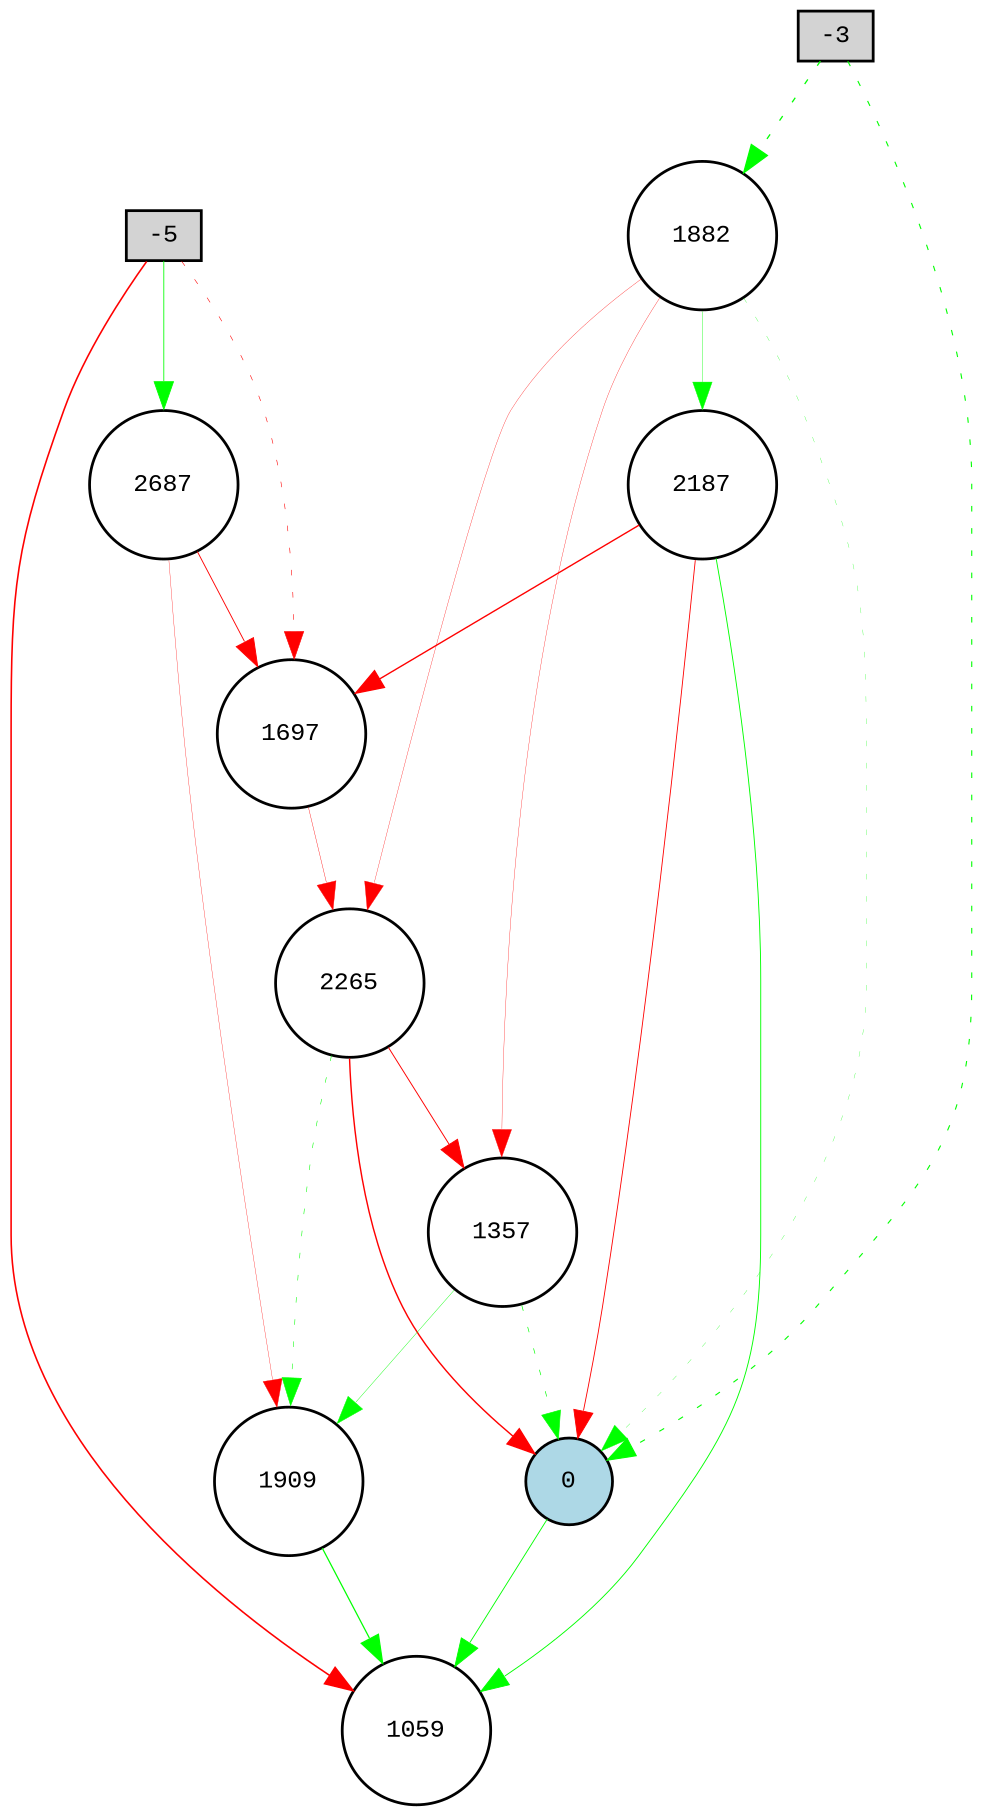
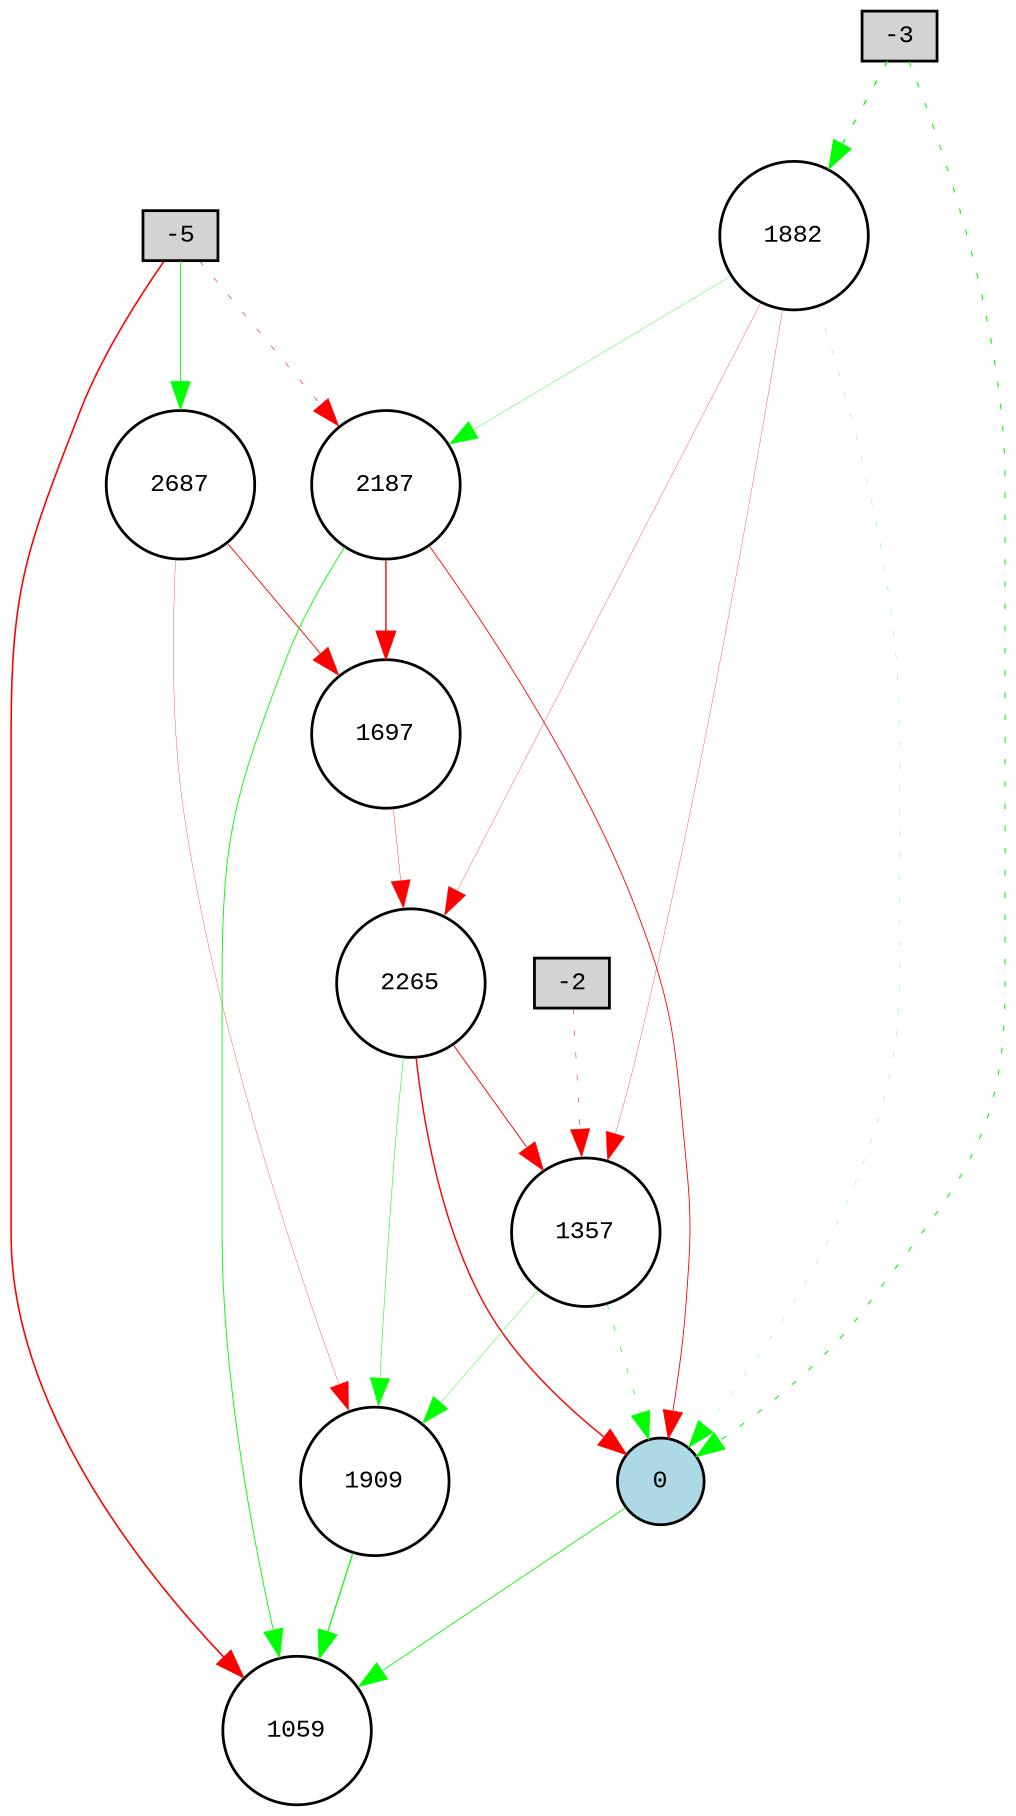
edge "-5" -> "1697": now "-5" -> "2187"
node "-2": added
edge "2265" -> "1909": style dotted -> solid
